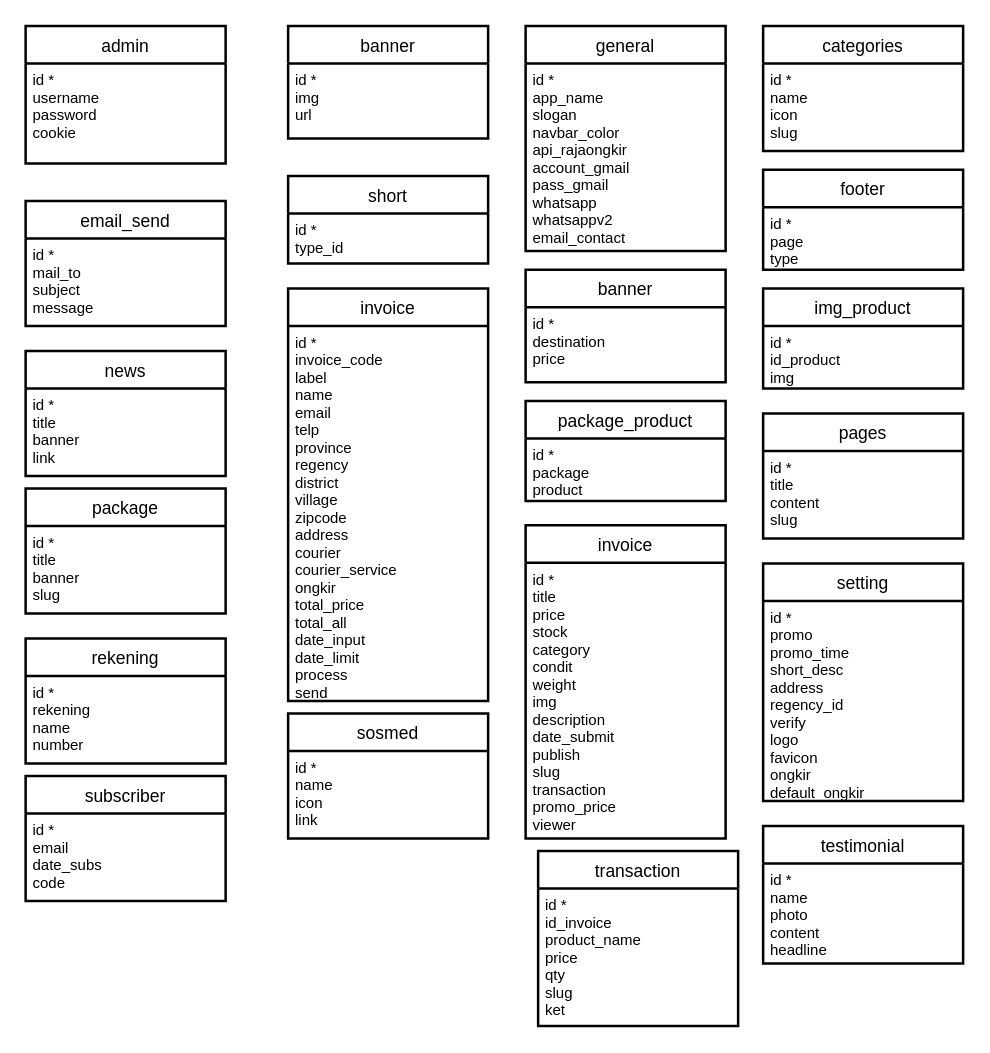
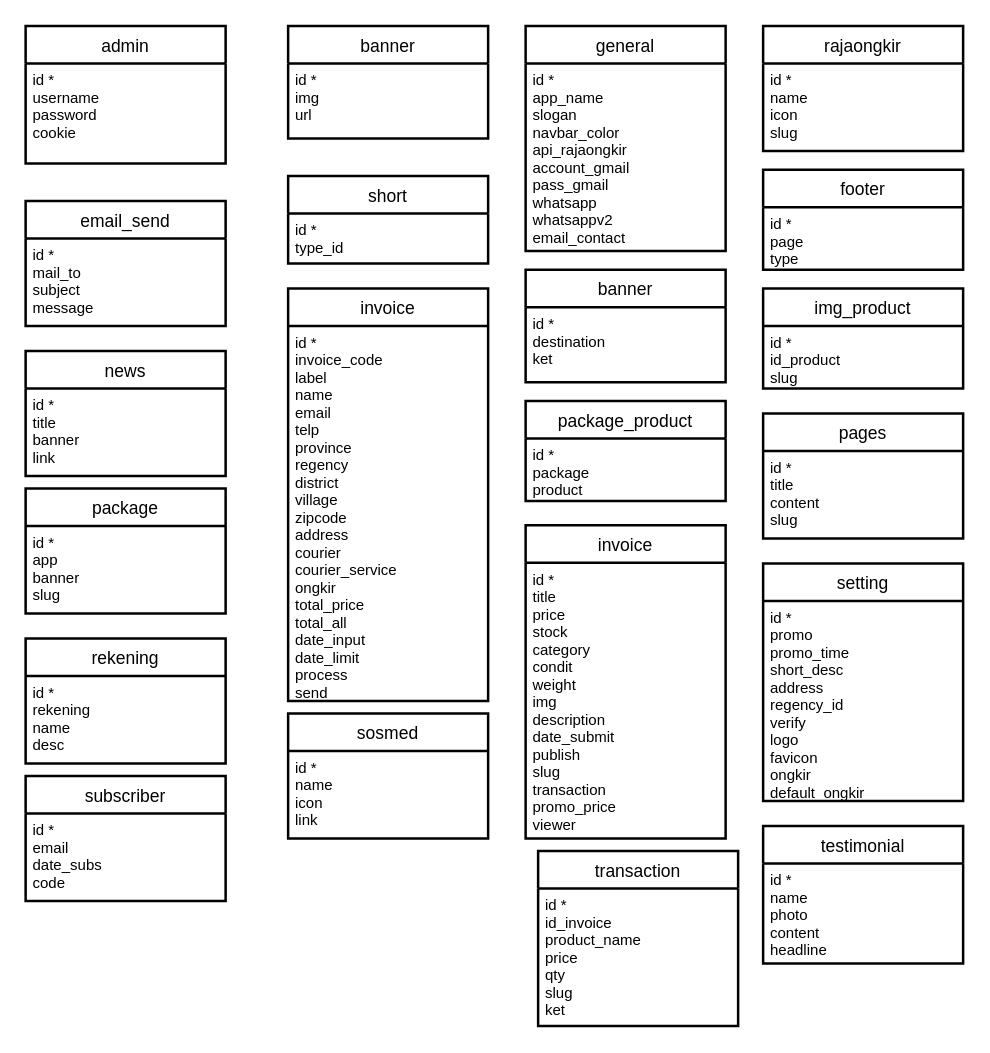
node "categories": label "categories" -> "rajaongkir"
node "id * destination price": label "id * destination price" -> "id * destination ket"
node "id * id_product img": label "id * id_product img" -> "id * id_product slug"
node "id * title banner slug": label "id * title banner slug" -> "id * app banner slug"
node "id * rekening name number": label "id * rekening name number" -> "id * rekening name desc"
